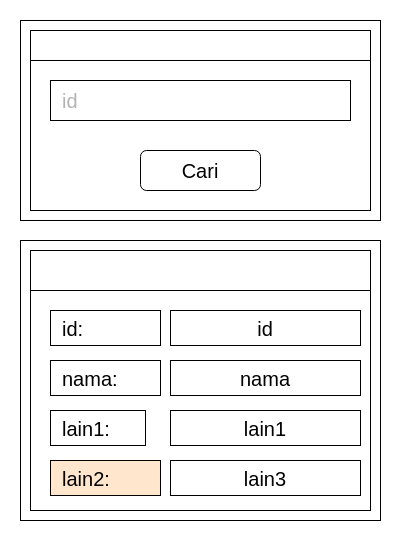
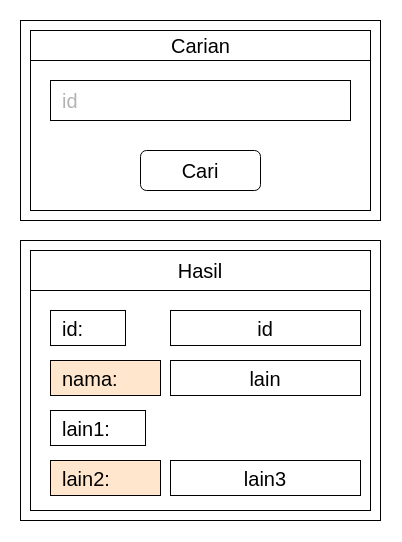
node "Carian": added
node "Hasil": added
node "id:": size 110x35 -> 75x35
node "nama:": fillcolor #ffffff -> #ffe6cc
node "nama": label "nama" -> "lain"
node "lain1": removed
